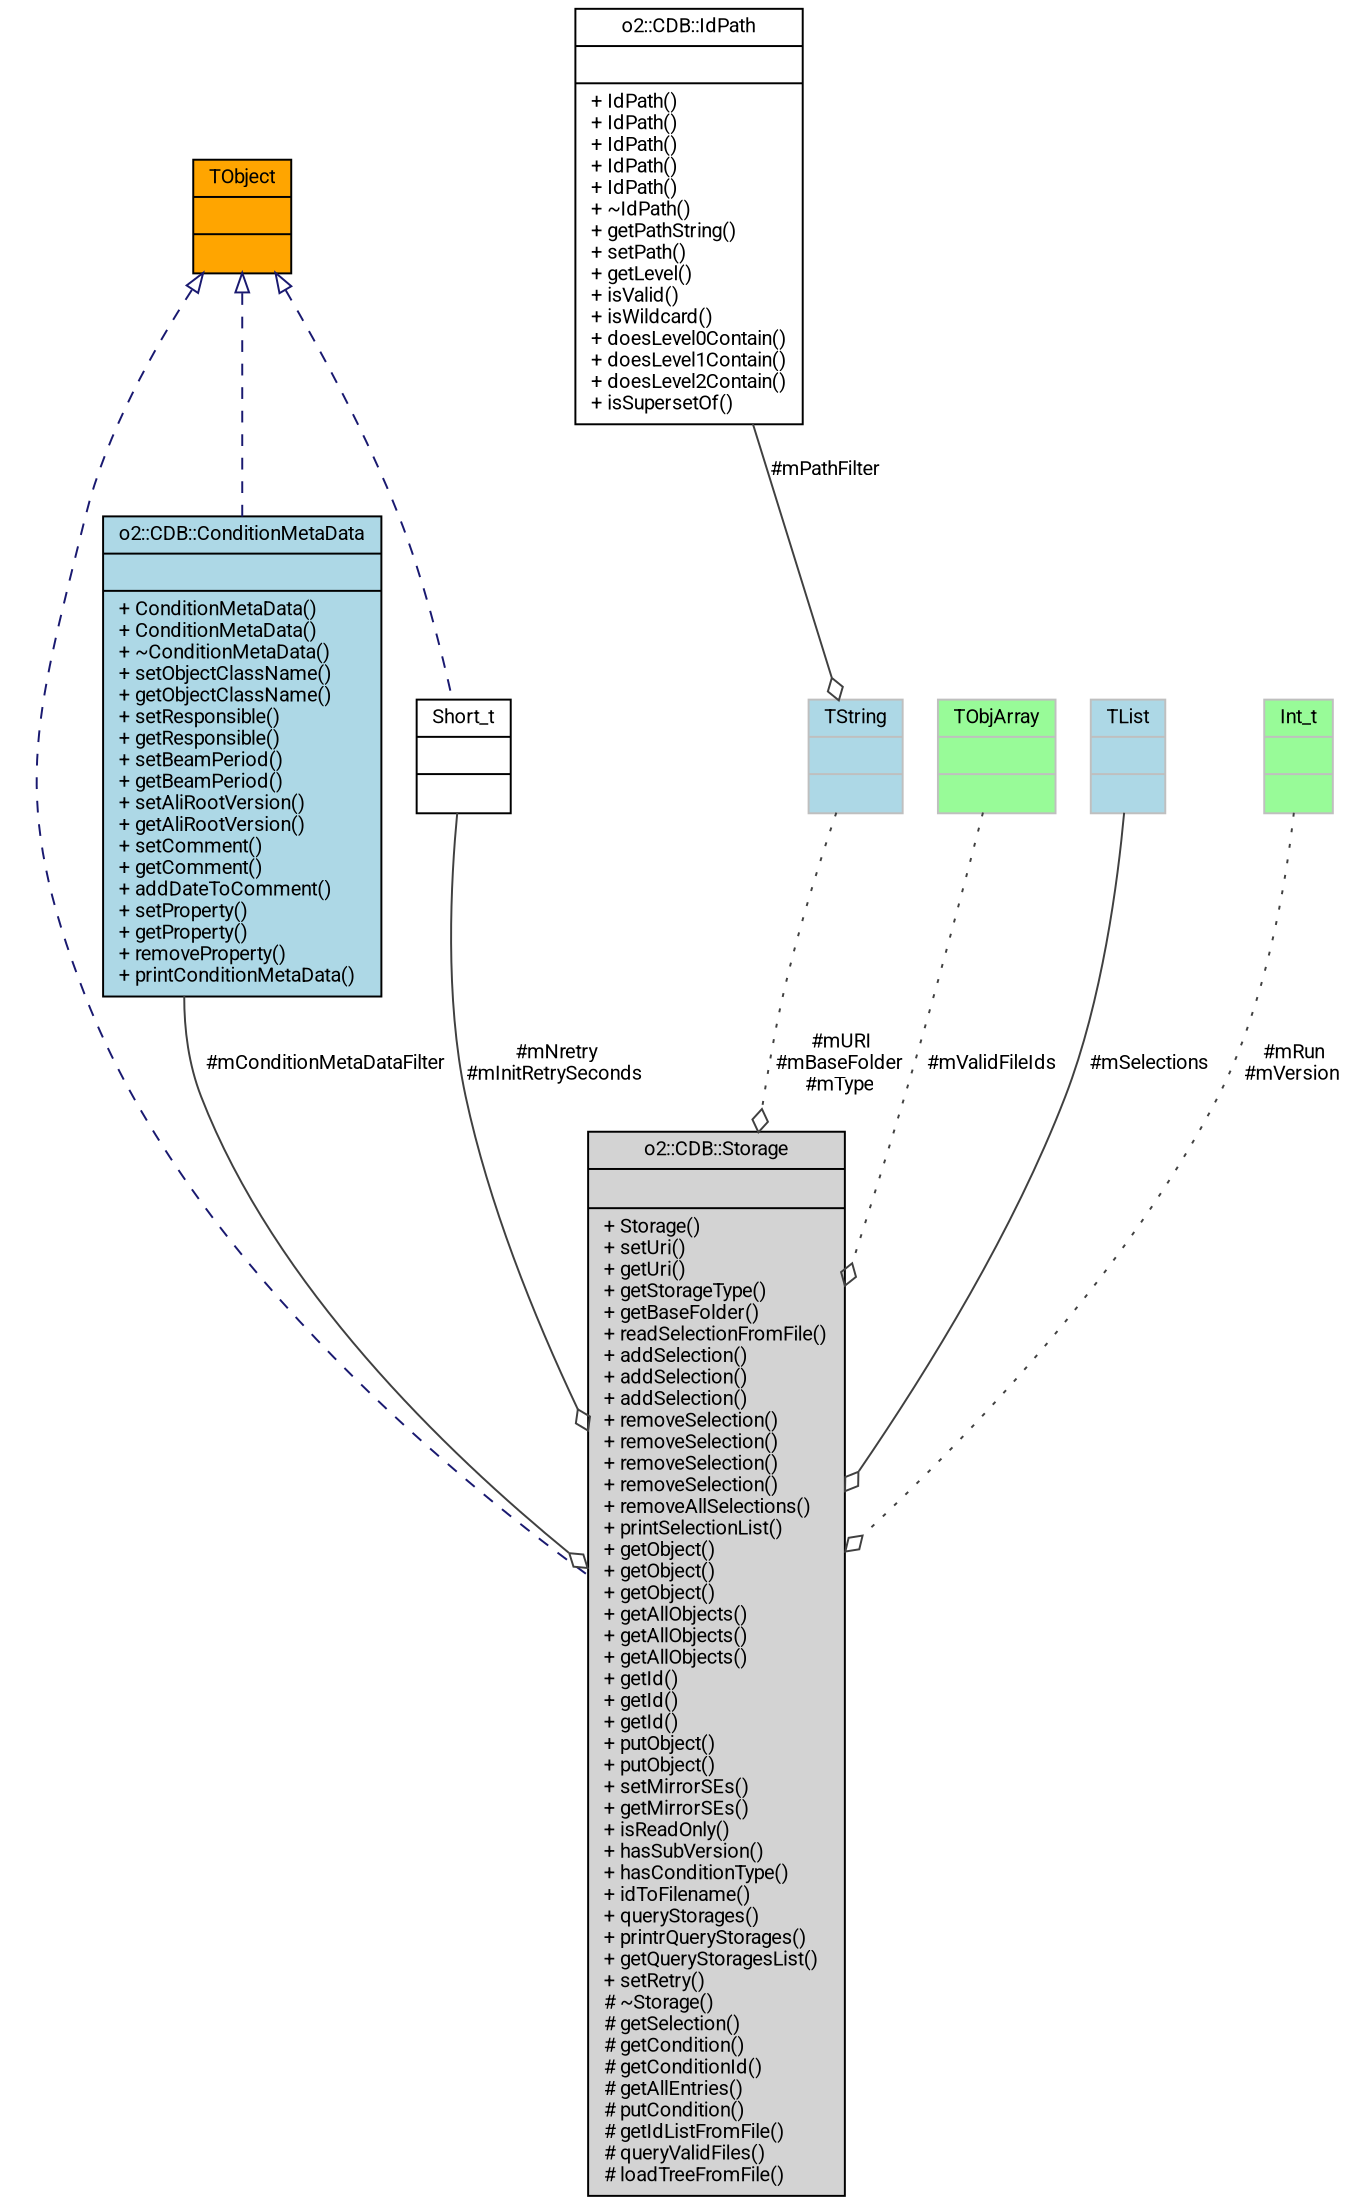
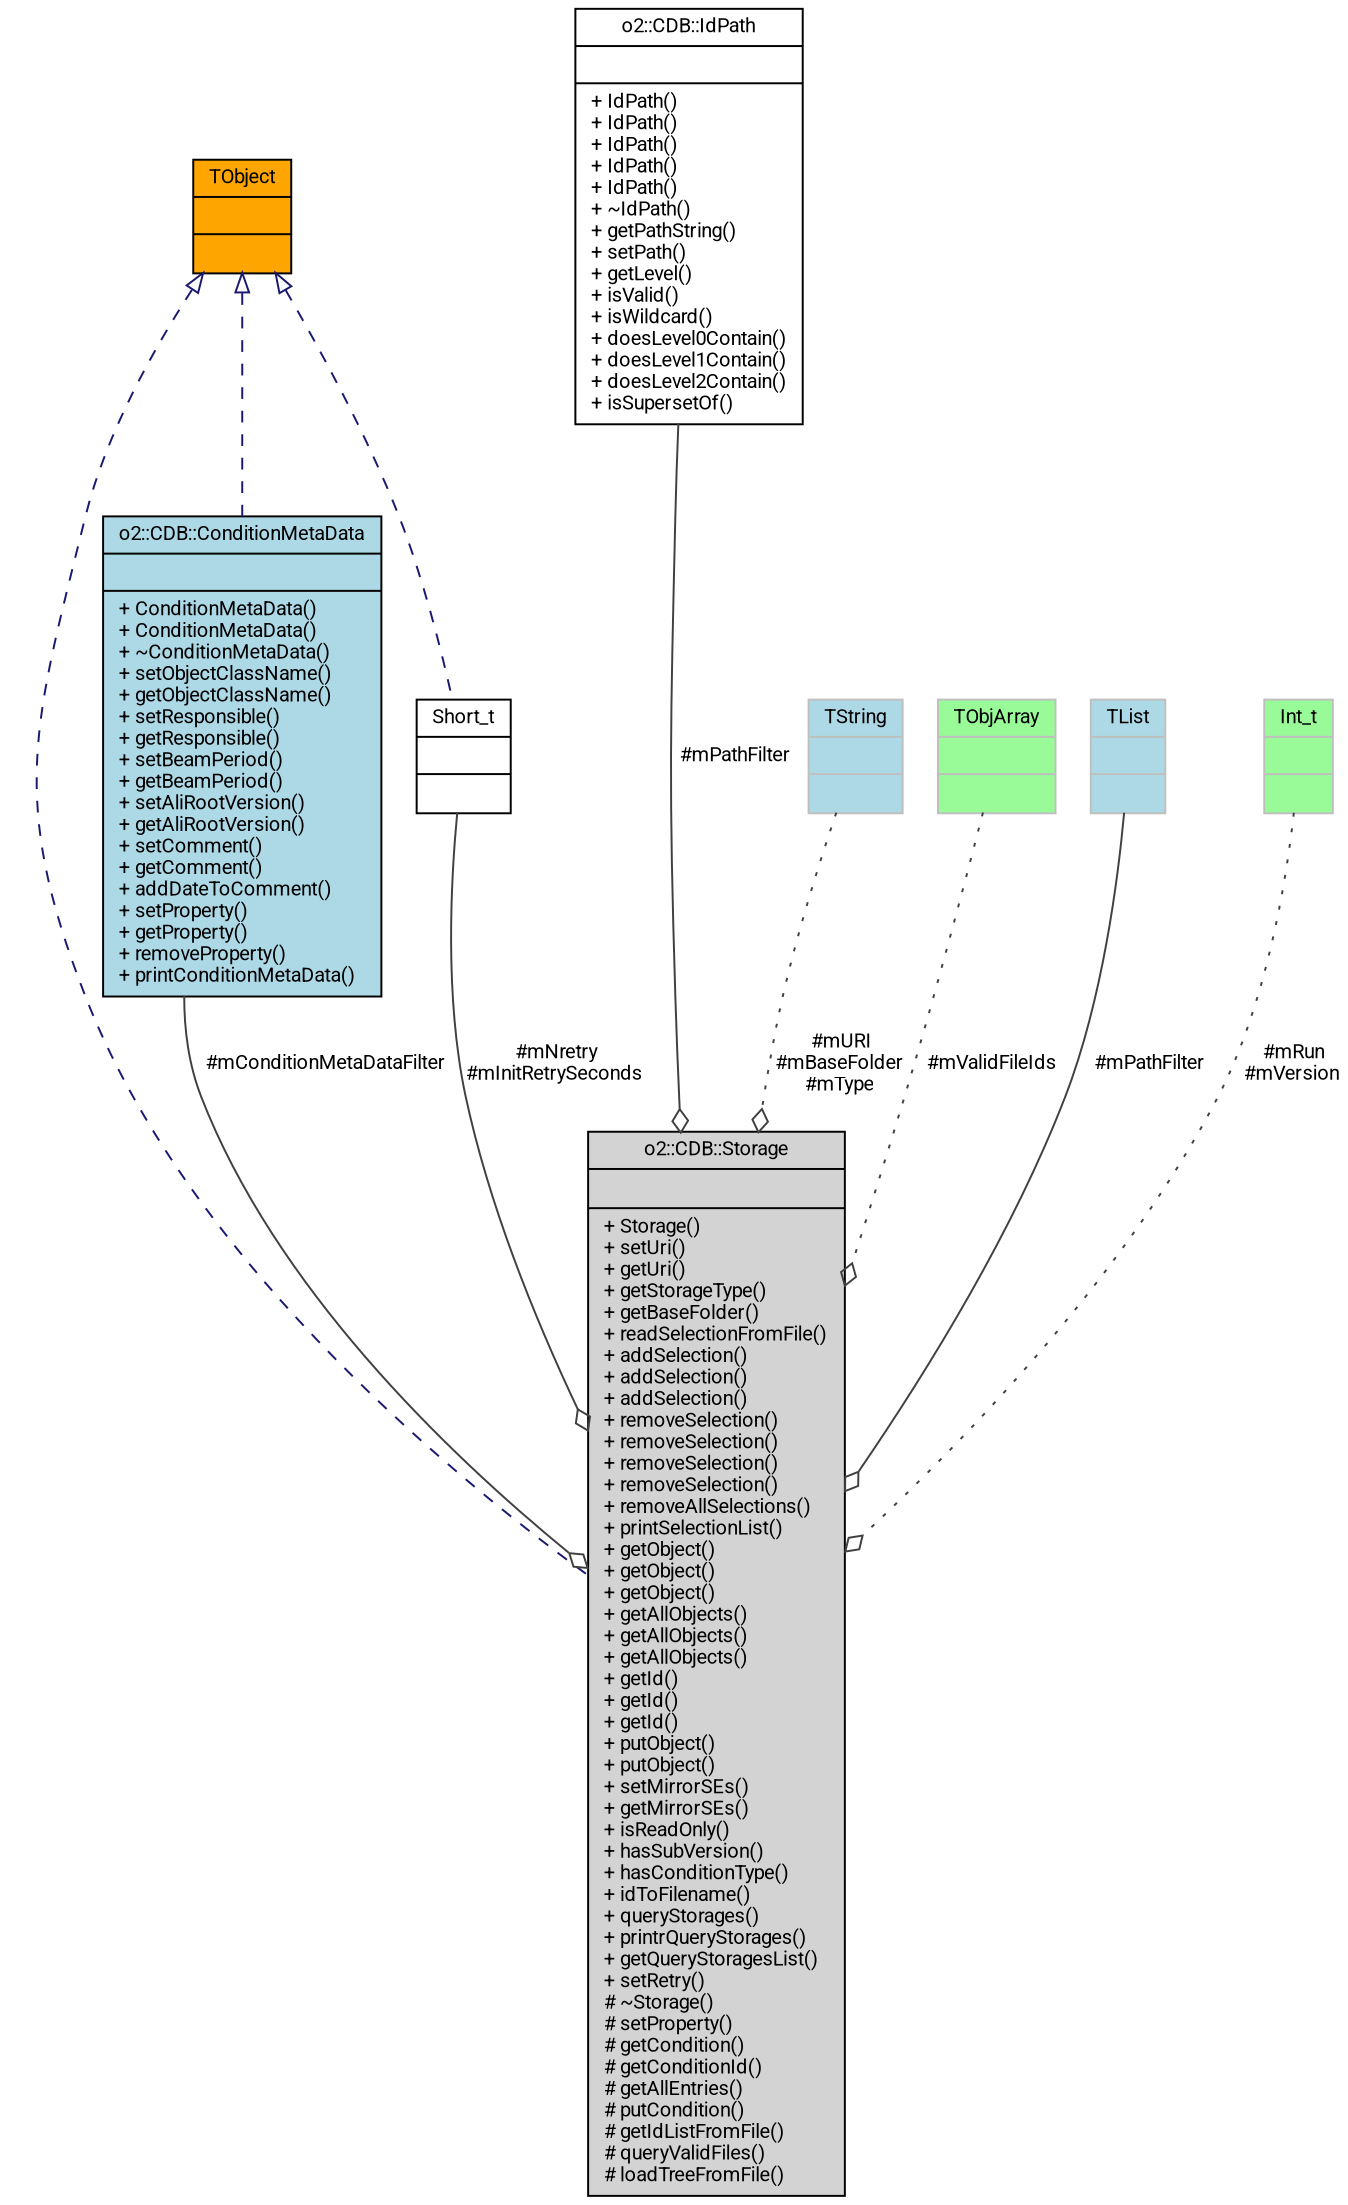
edge "o2::CDB::IdPath" -> "TString": now "o2::CDB::IdPath" -> "o2::CDB::Storage"
edge "TList" -> "o2::CDB::Storage": label " #mSelections" -> " #mPathFilter"
node "o2::CDB::Storage": text "# getSelection()" -> "# setProperty()"
